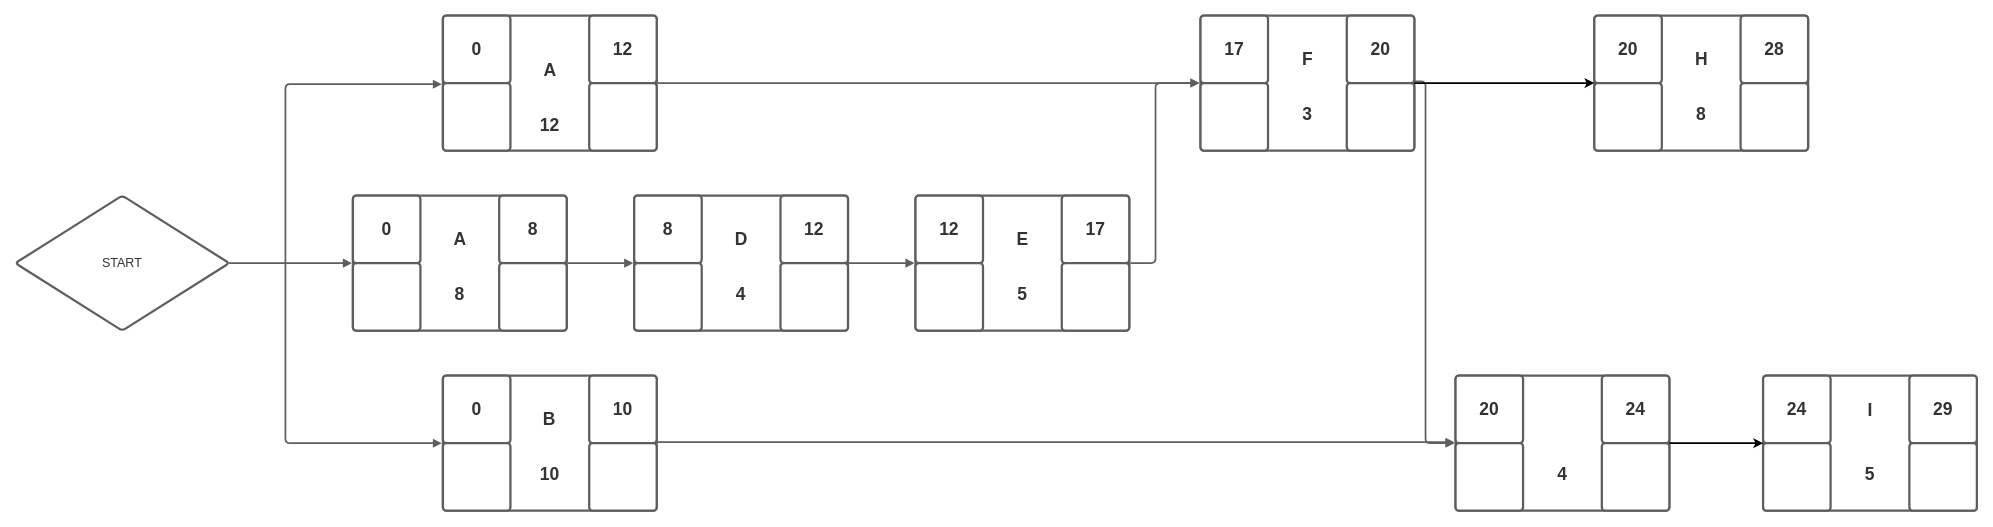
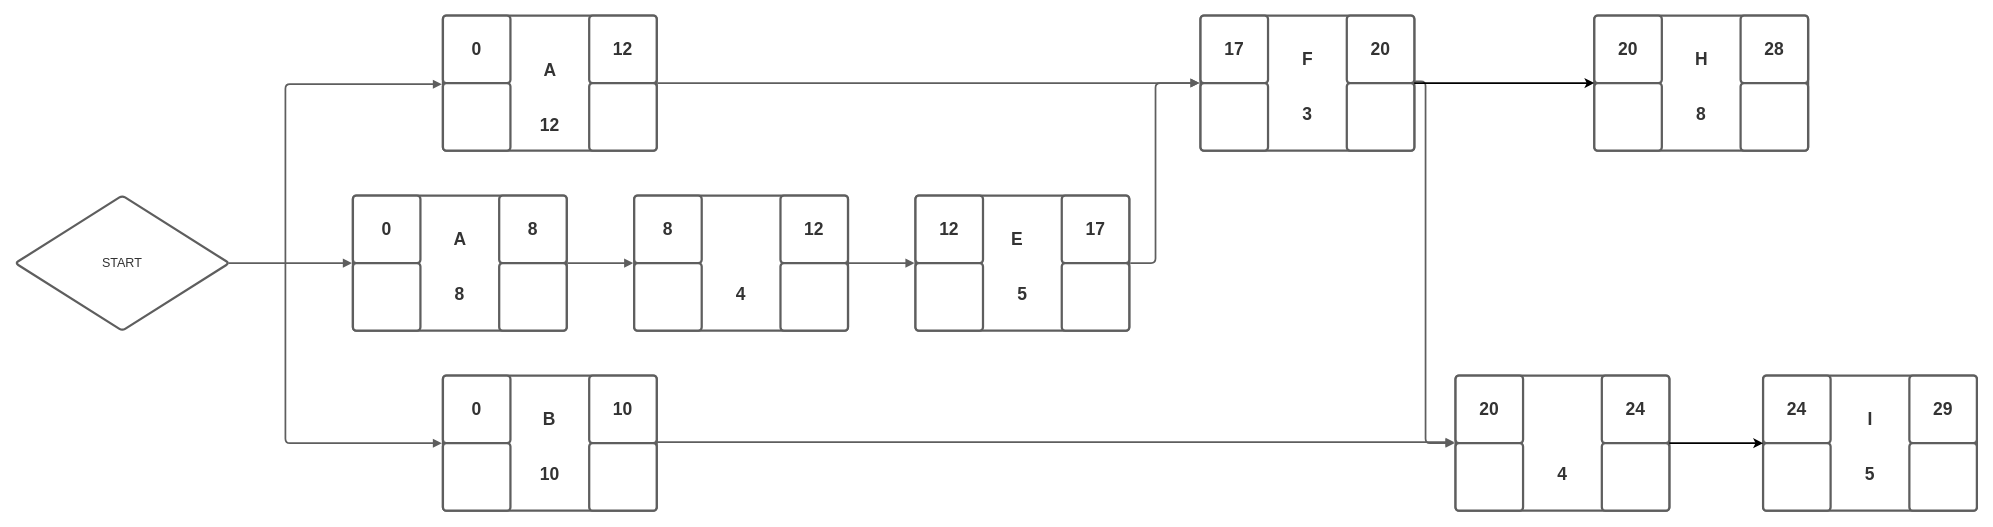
node "D": removed
node "E": size 68x48 -> 56x48
node "I": size 68x30 -> 68x48
